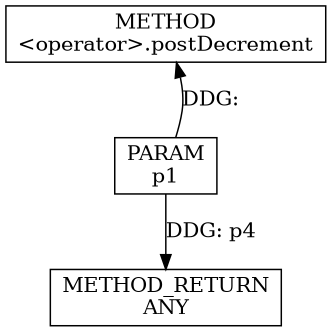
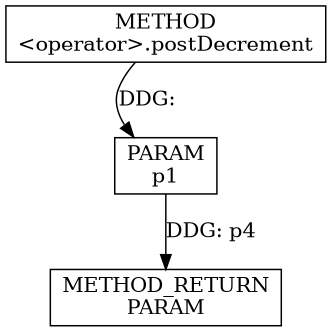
edge "PARAM" -> "METHOD": reversed
node "METHOD_RETURN": text "ANY" -> "PARAM"
